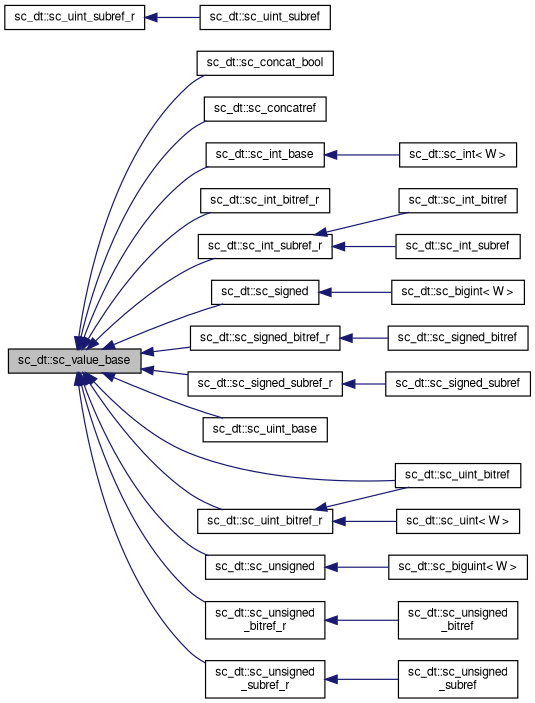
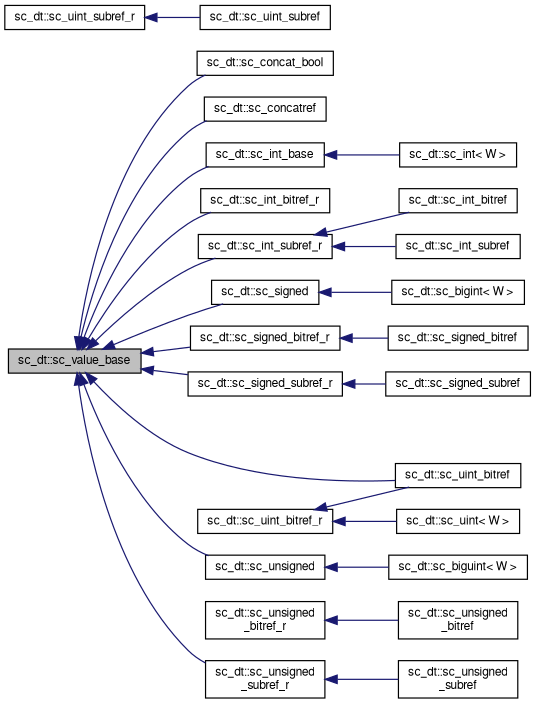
node "sc_dt::sc_uint_base": removed
edge "sc_dt::sc_uint_bitref_r" -> "sc_dt::sc_value_base": removed
edge "sc_dt::sc_unsigned _bitref_r" -> "sc_dt::sc_value_base": removed
